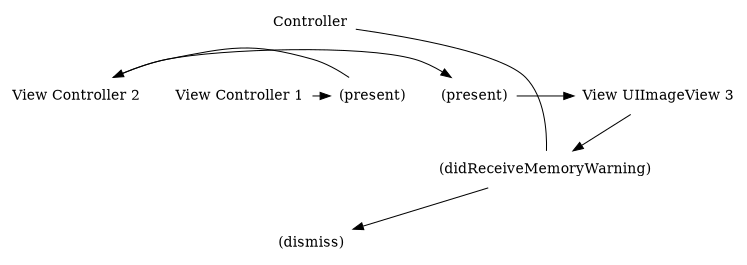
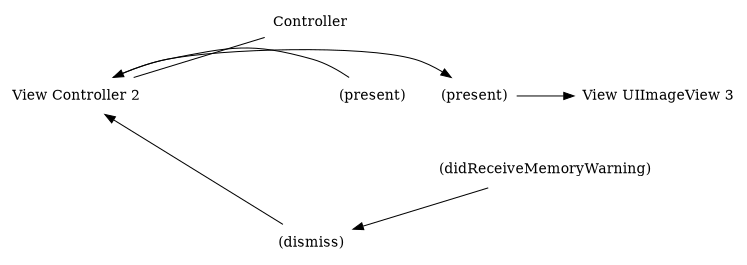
edge "Controller" -- "(didReceiveMemoryWarning)": now "Controller" -- "View Controller 2"
node "View Controller 1": removed
edge "View UIImageView 3" -> "(didReceiveMemoryWarning)": removed
edge "(dismiss)" -> "View Controller 2": added
